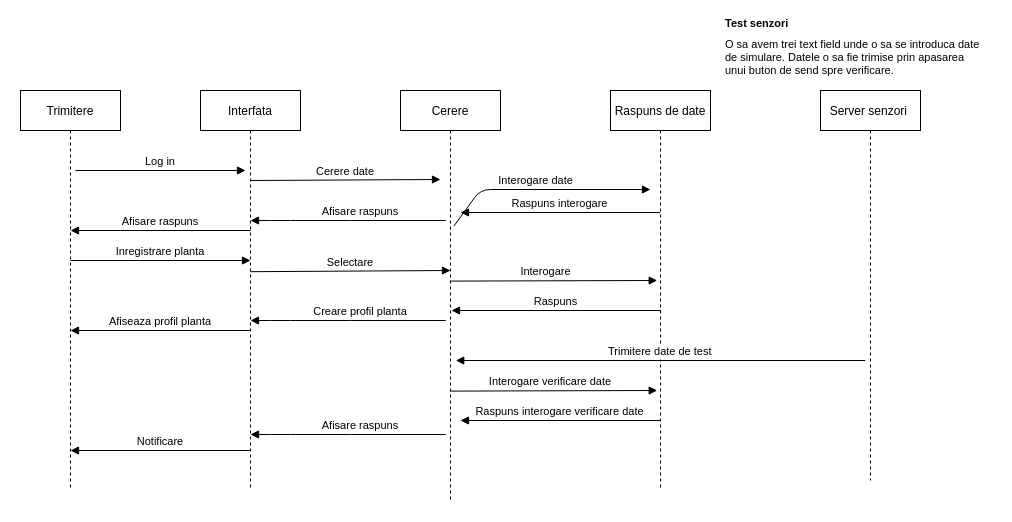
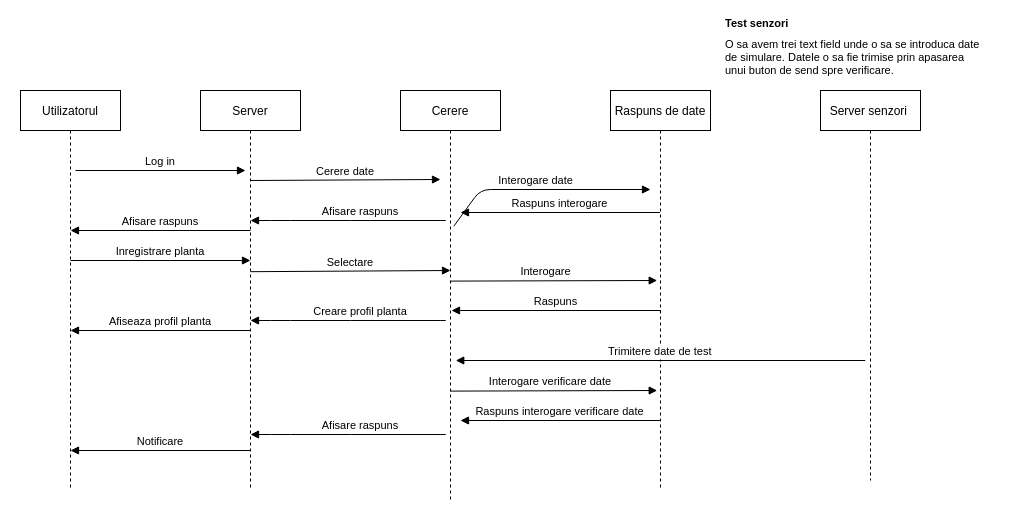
node "Trimitere": label "Trimitere" -> "Utilizatorul"
node "Interfata": label "Interfata" -> "Server"
